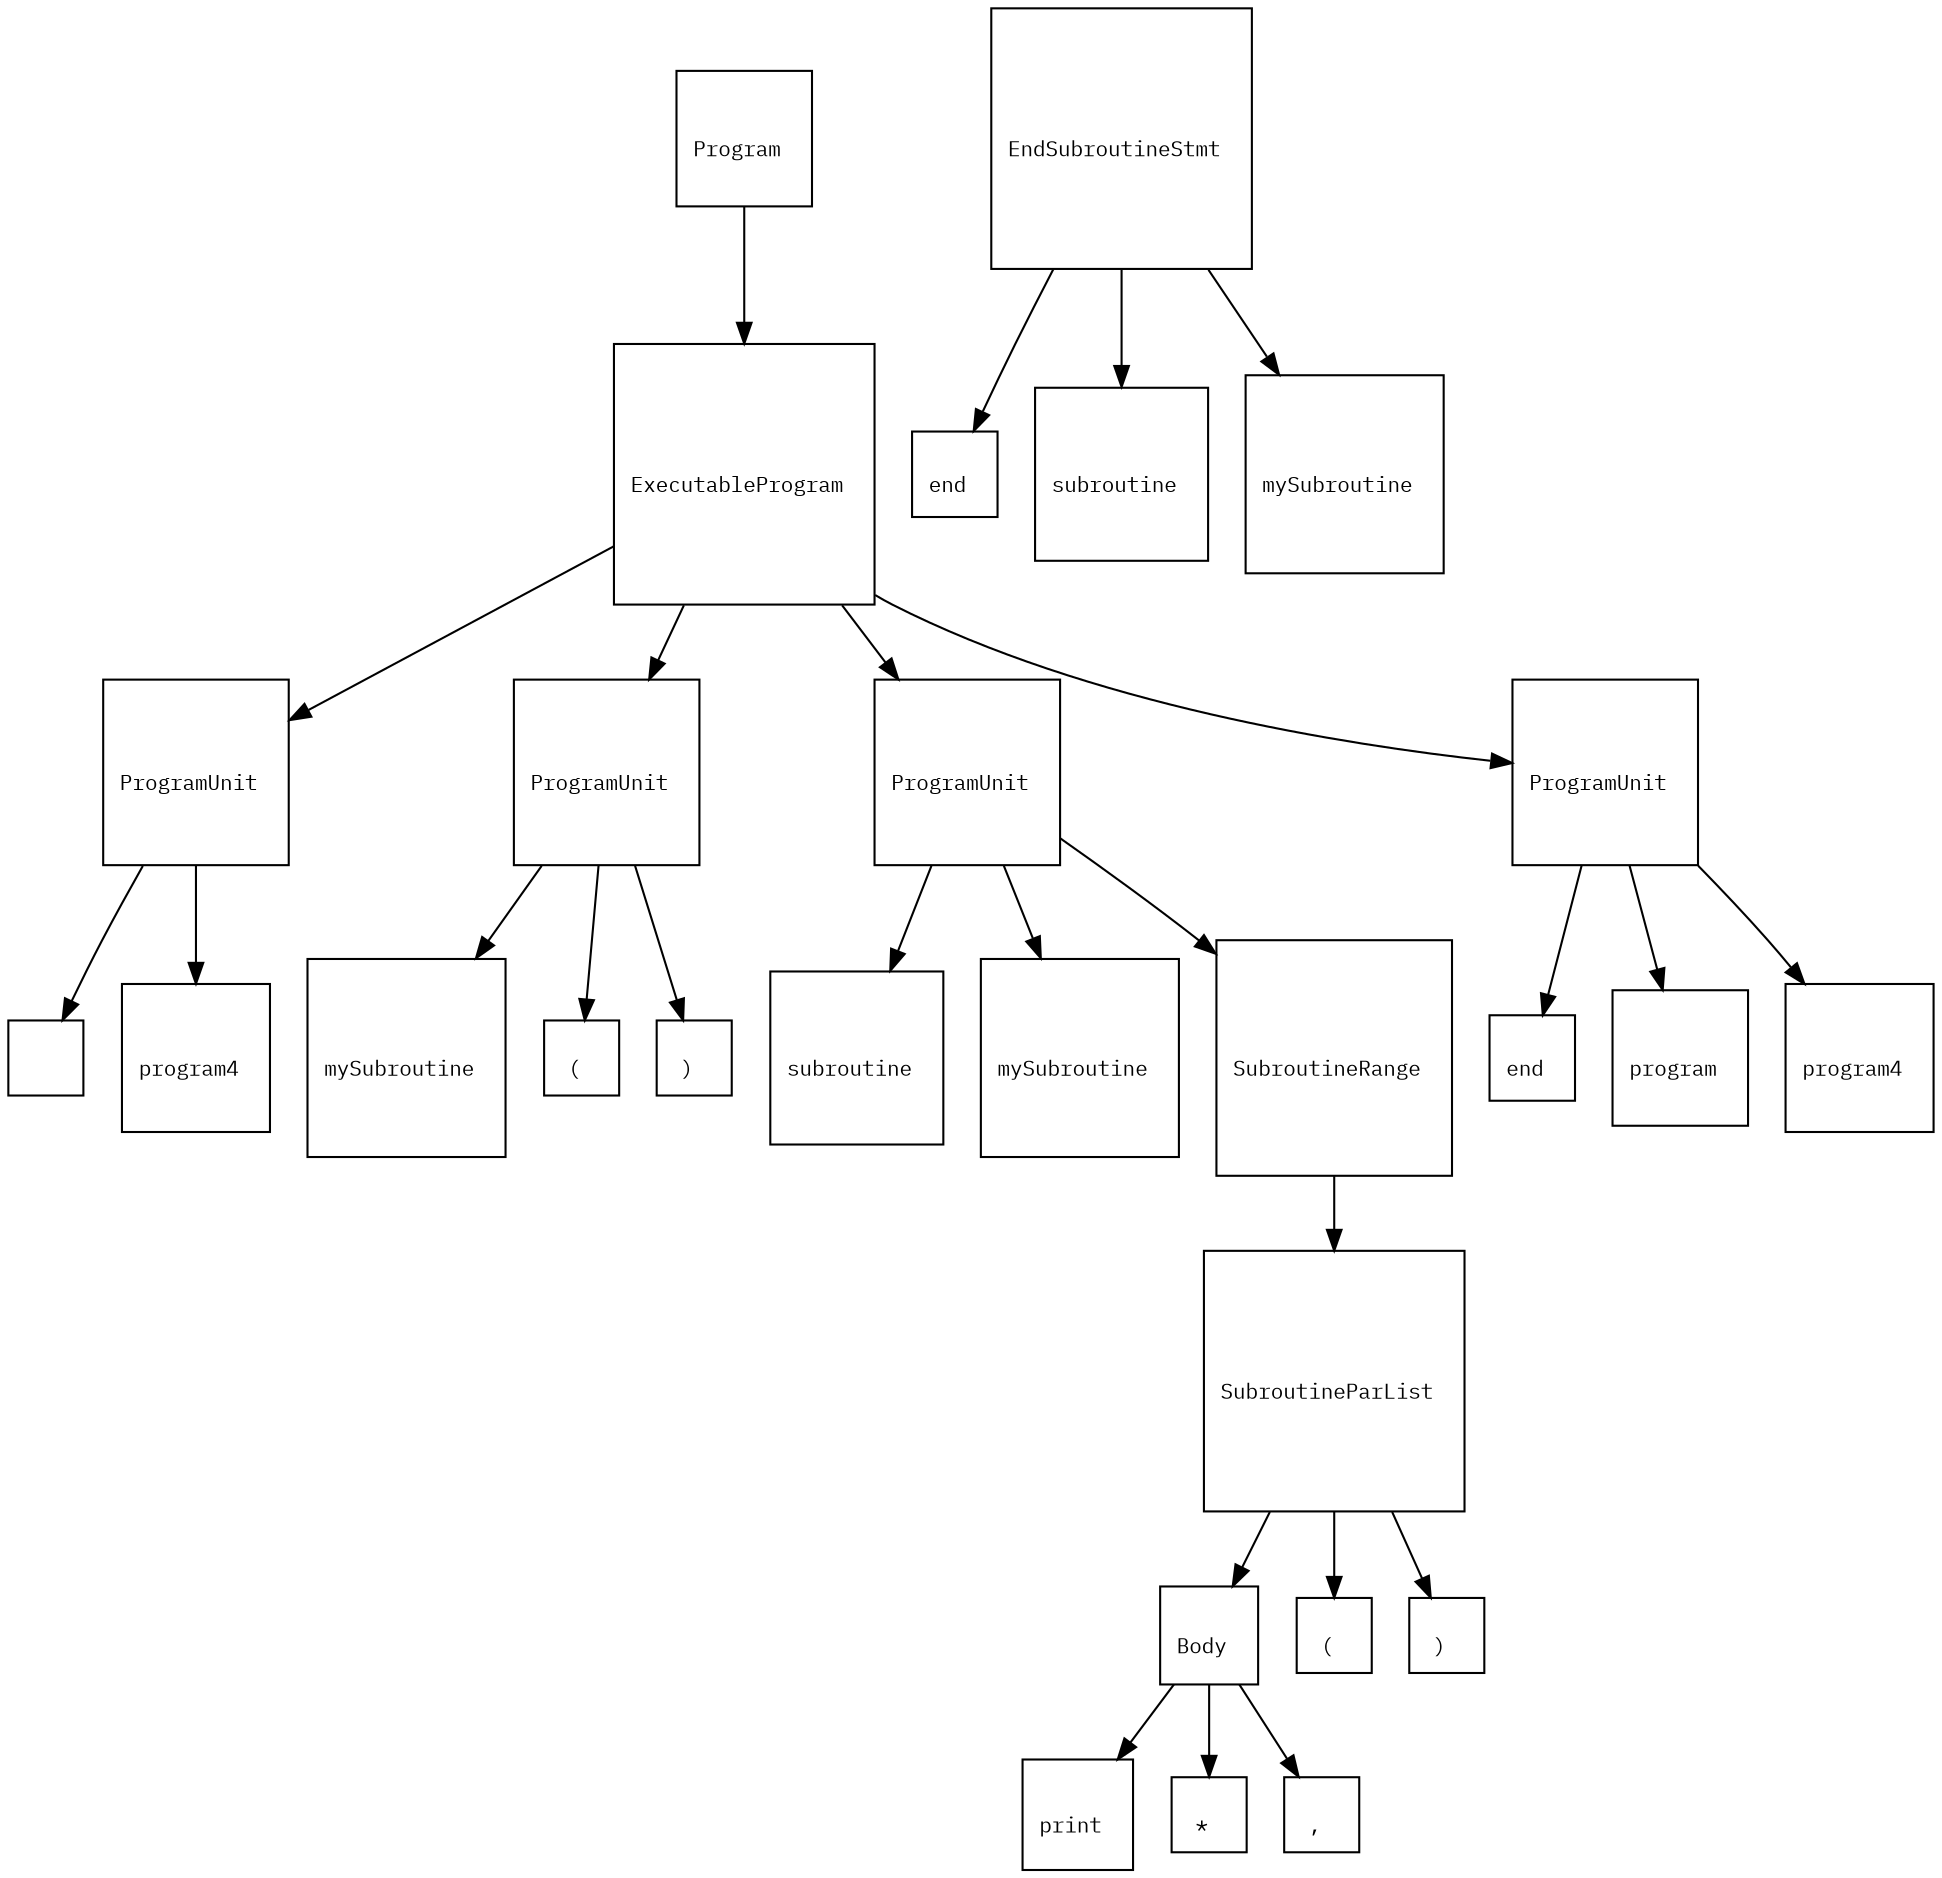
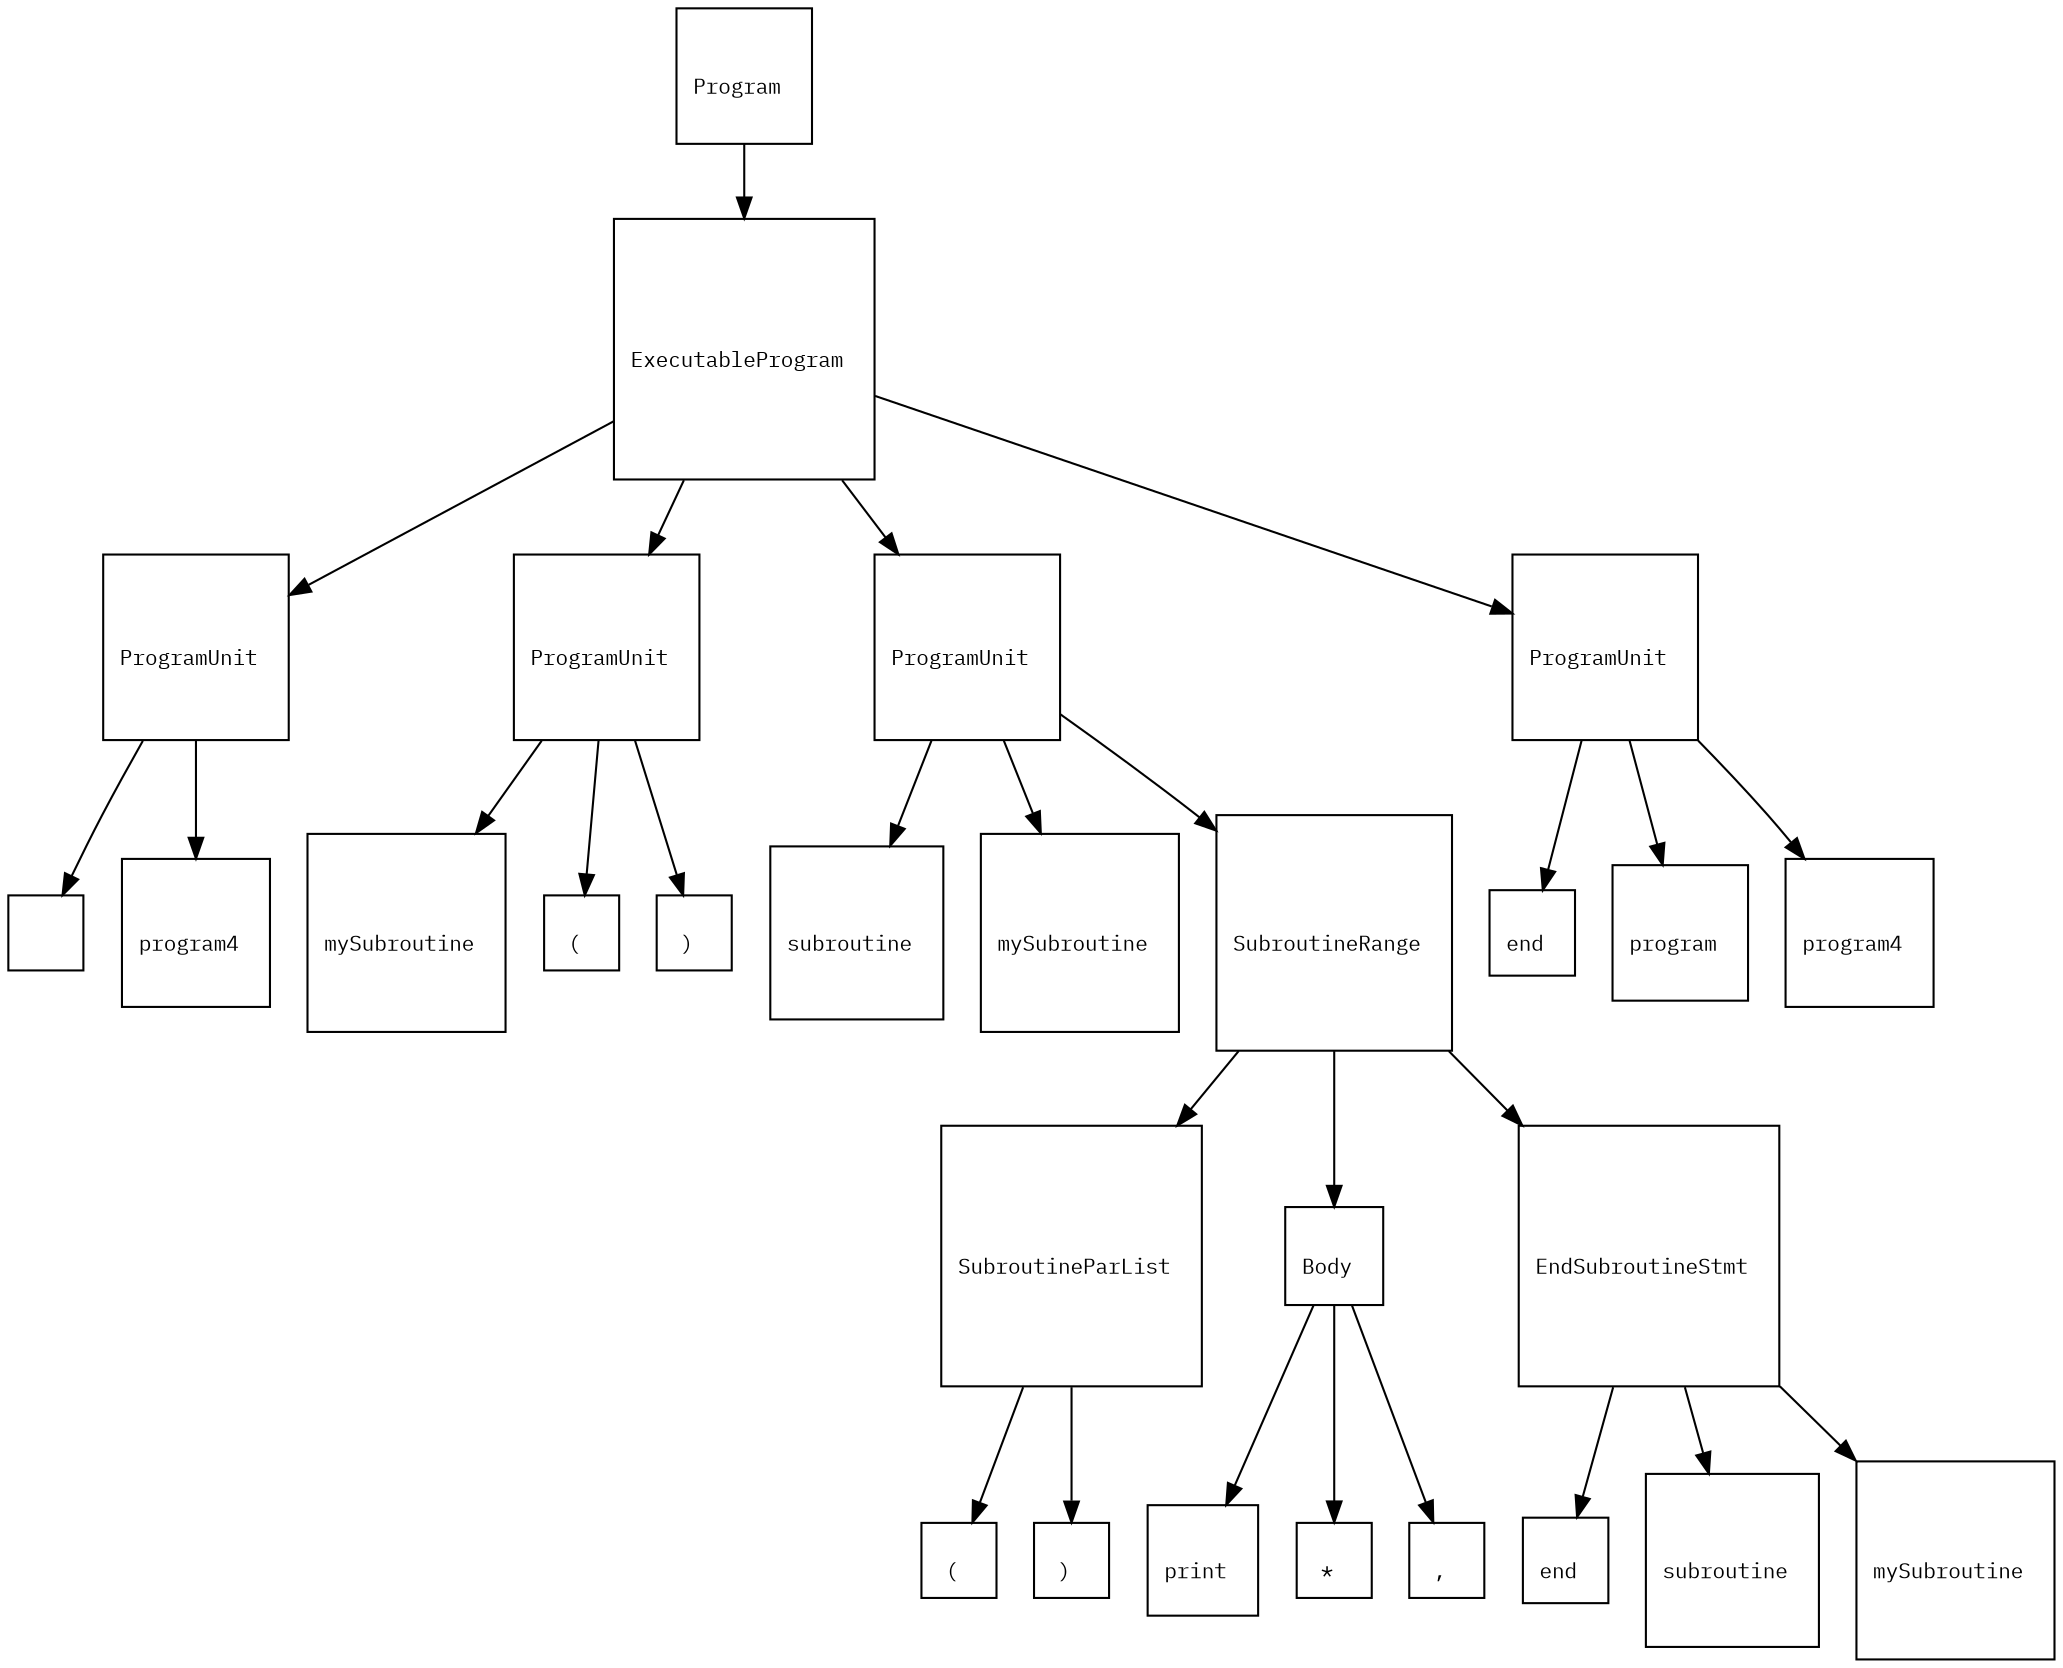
edge "SubroutineRange" -> "EndSubroutineStmt": added
edge "SubroutineParList" -> "Body": now "SubroutineRange" -> "Body"
